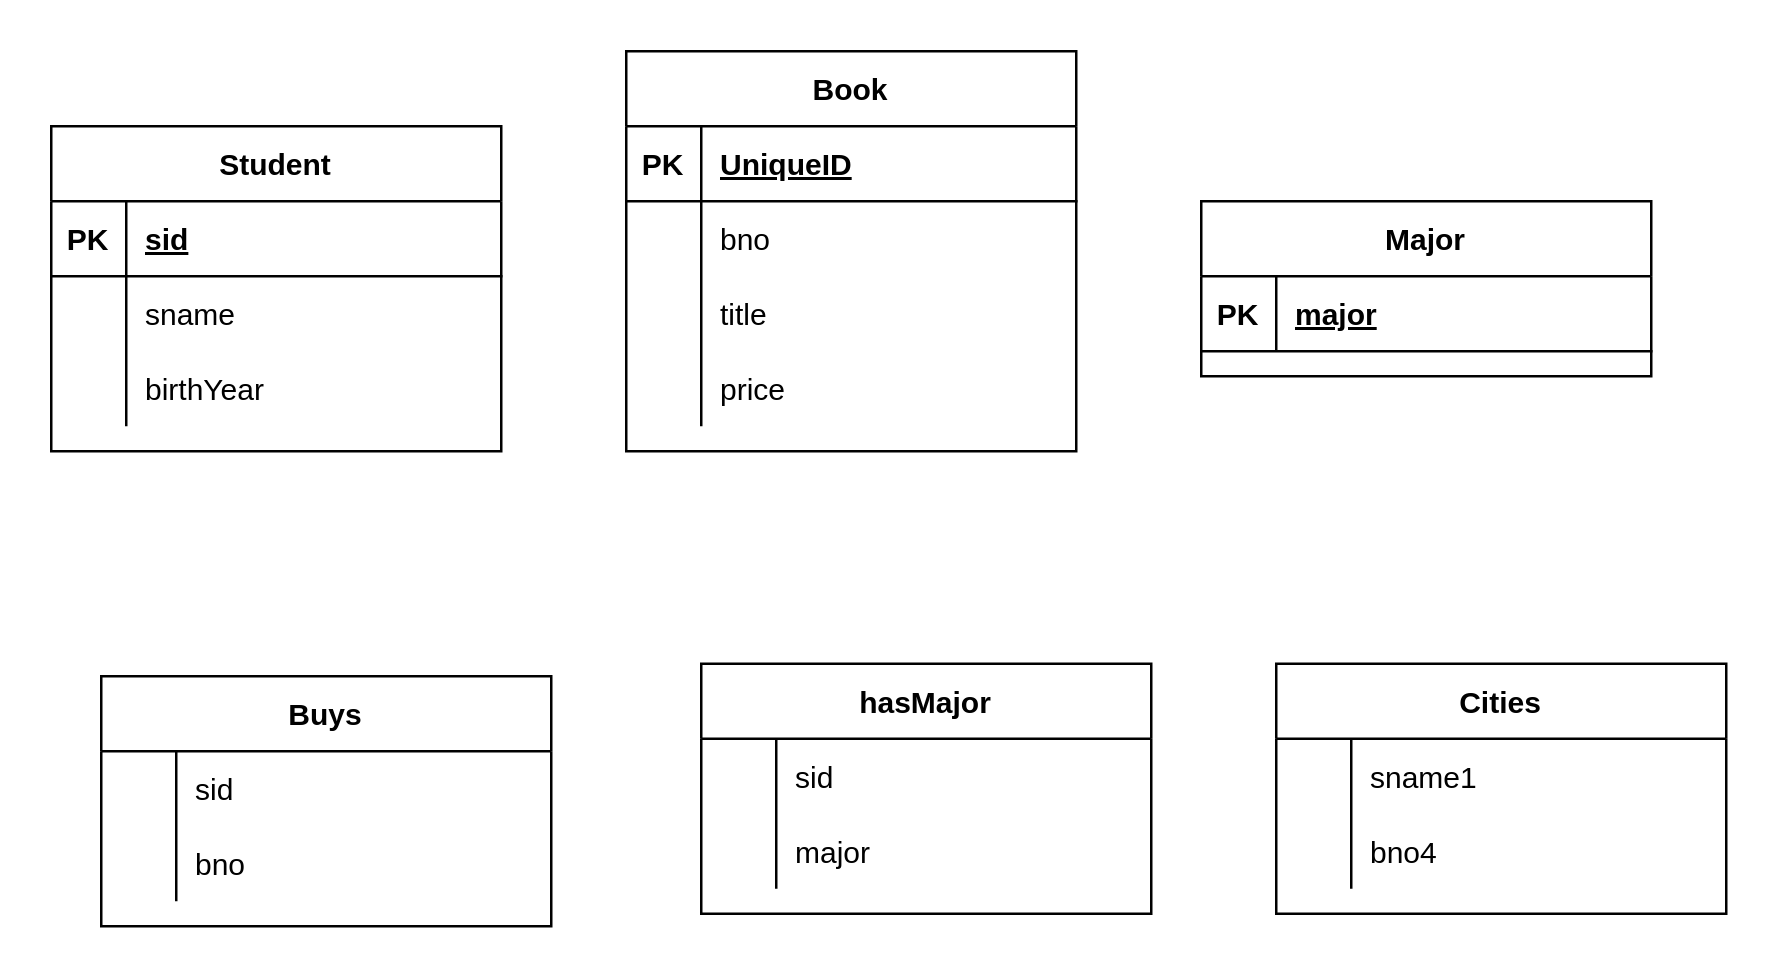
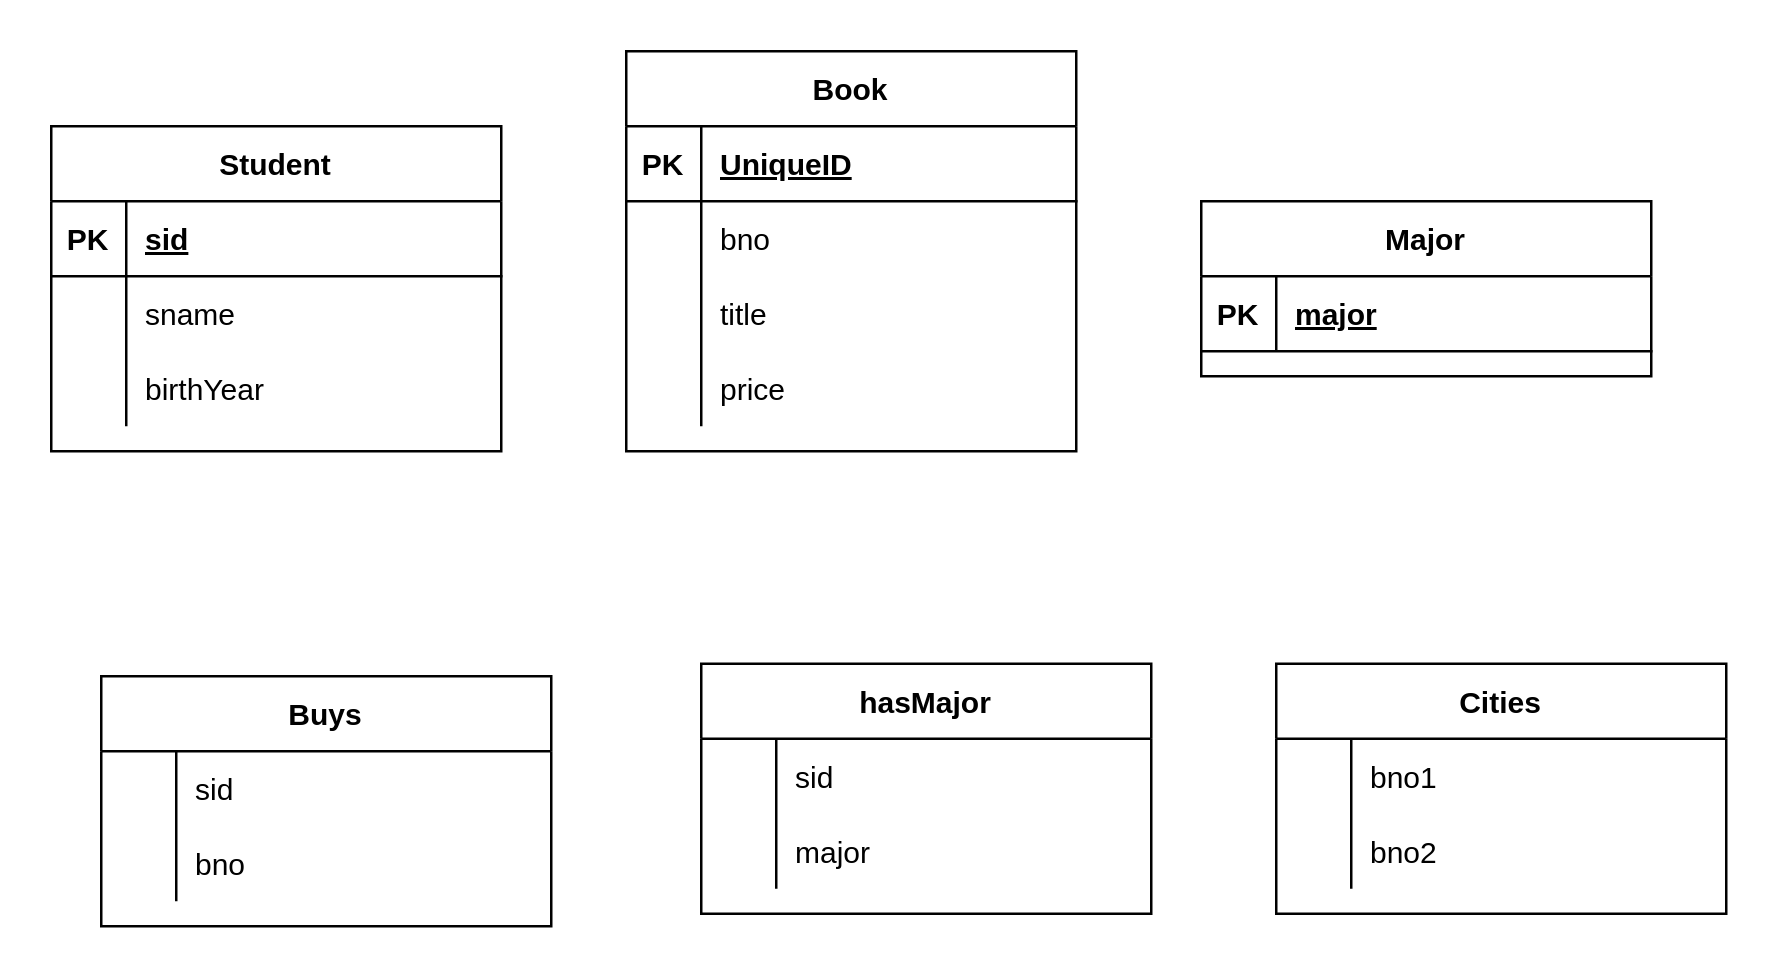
node "sname1": label "sname1" -> "bno1"
node "bno4": label "bno4" -> "bno2"
